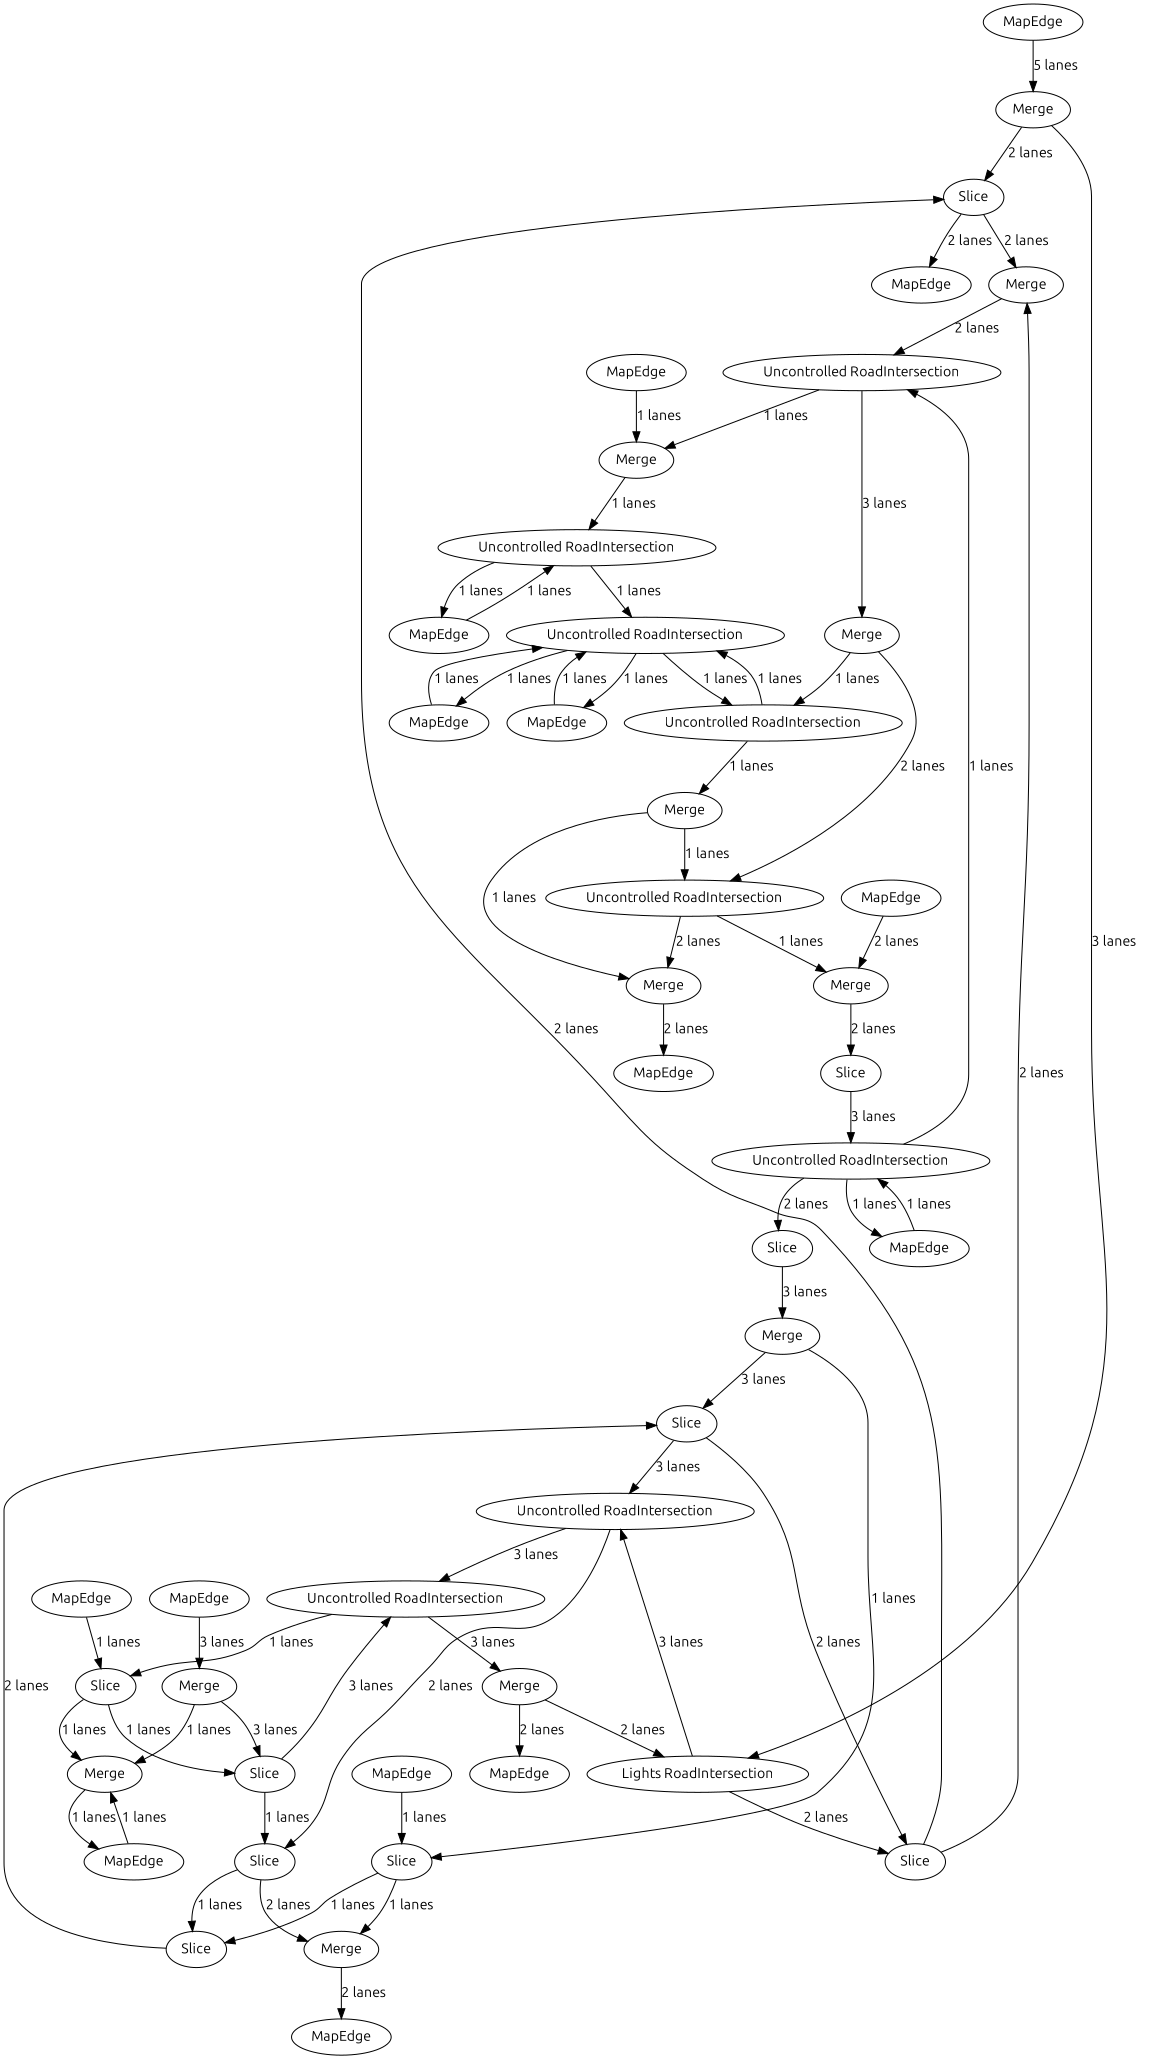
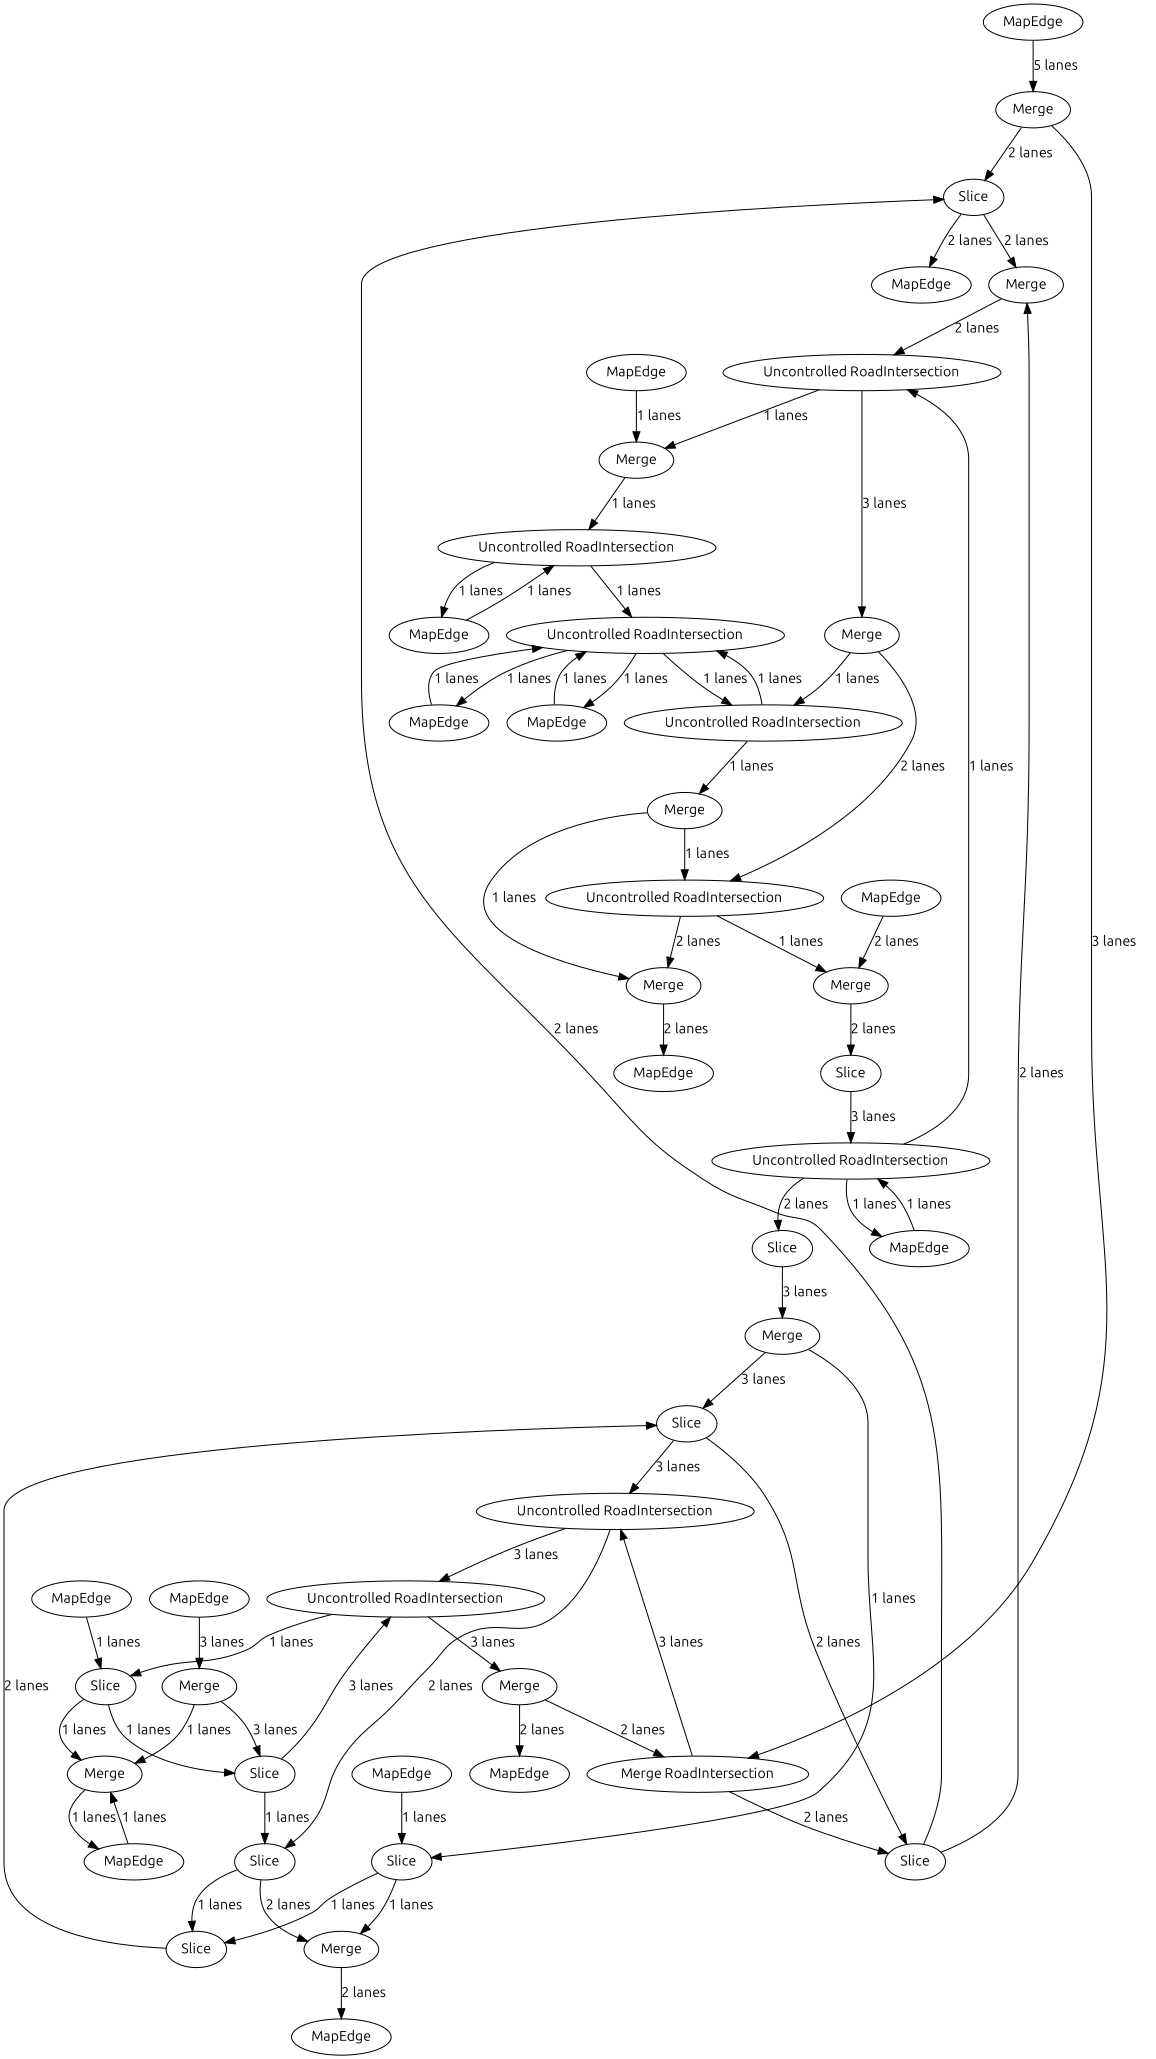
node "Lights RoadIntersection": label "Lights RoadIntersection" -> "Merge RoadIntersection"
